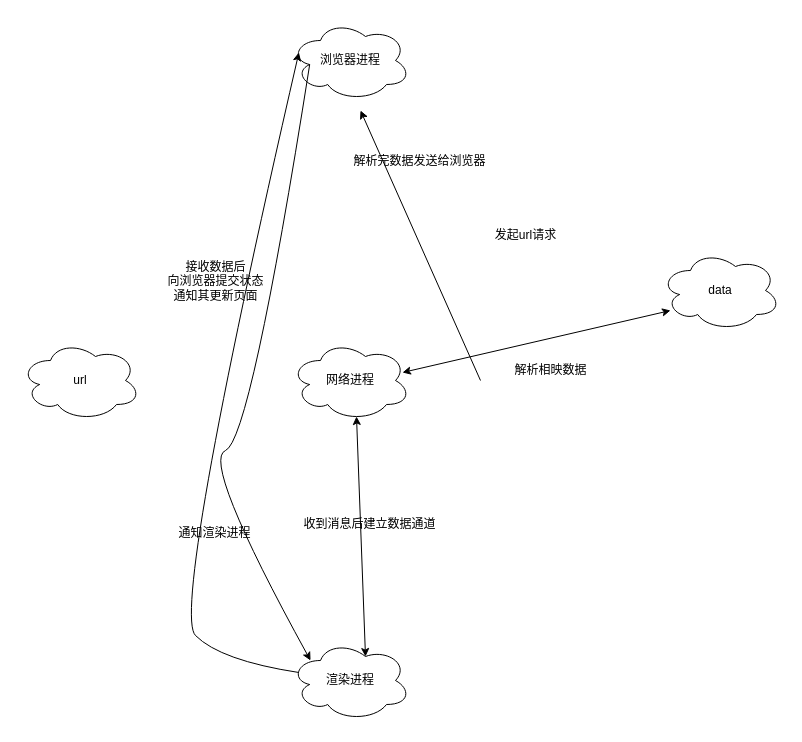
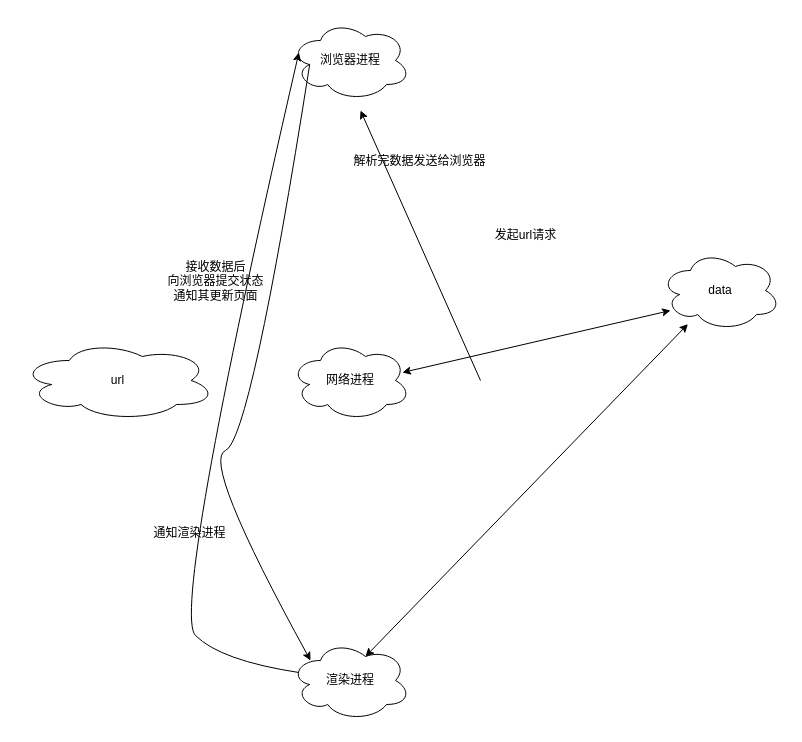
node "解析相映数据": removed
node "url": size 120x80 -> 195x80
node "收到消息后建立数据通道": removed
node "通知渲染进程": moved (215, 534) -> (190, 534)
edge "网络进程" -- "渲染进程": now "data" -- "渲染进程"
